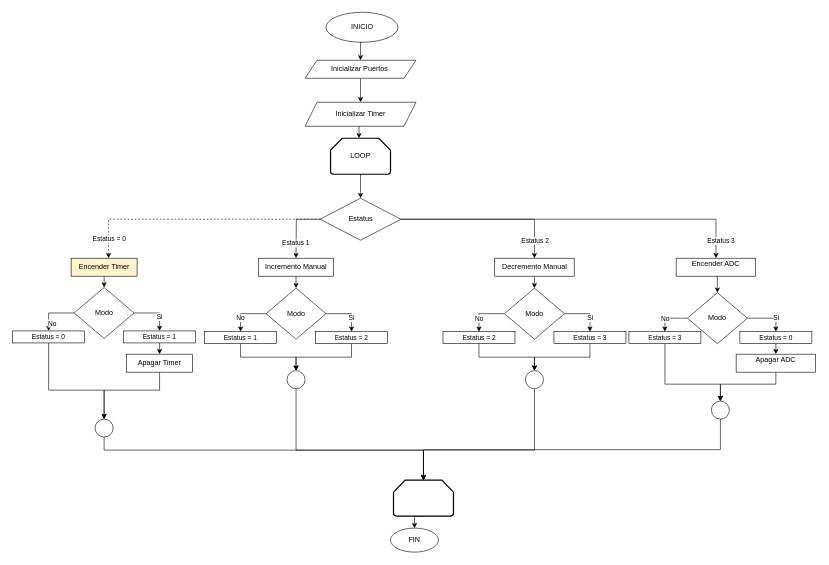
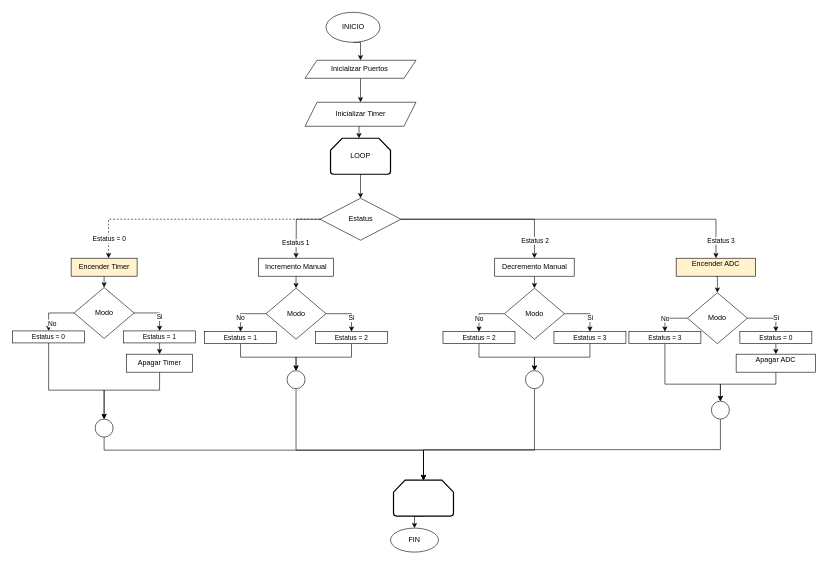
node "INICIO": size 72x30 -> 54x30
node "Encender ADC": fillcolor #ffffff -> #fff2cc
